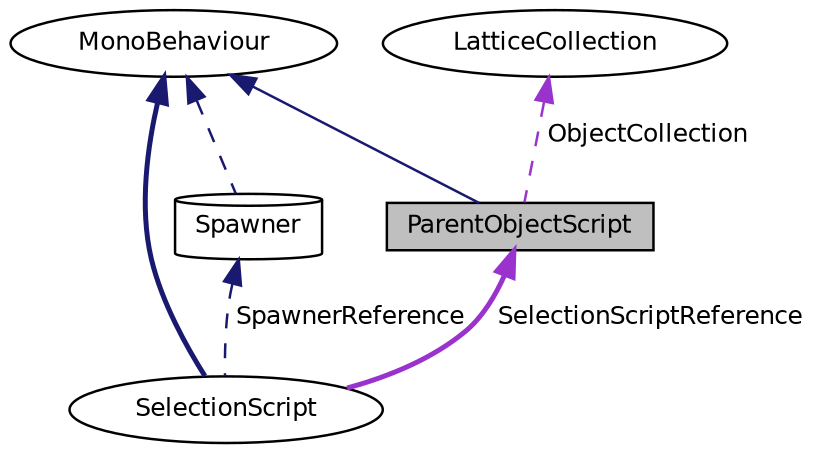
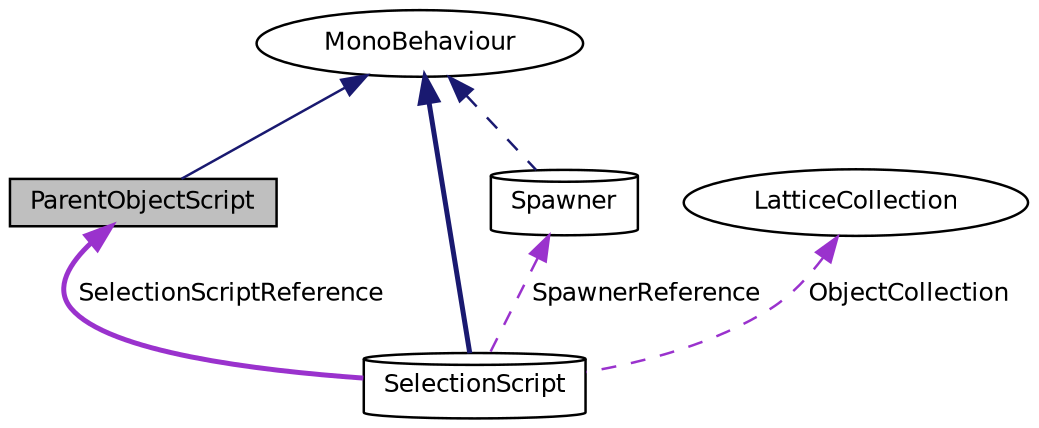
edge "ParentObjectScript" -> "LatticeCollection": now "SelectionScript" -> "LatticeCollection"
edge "SelectionScript" -> "Spawner": color midnightblue -> darkorchid3
node "SelectionScript": shape ellipse -> cylinder
